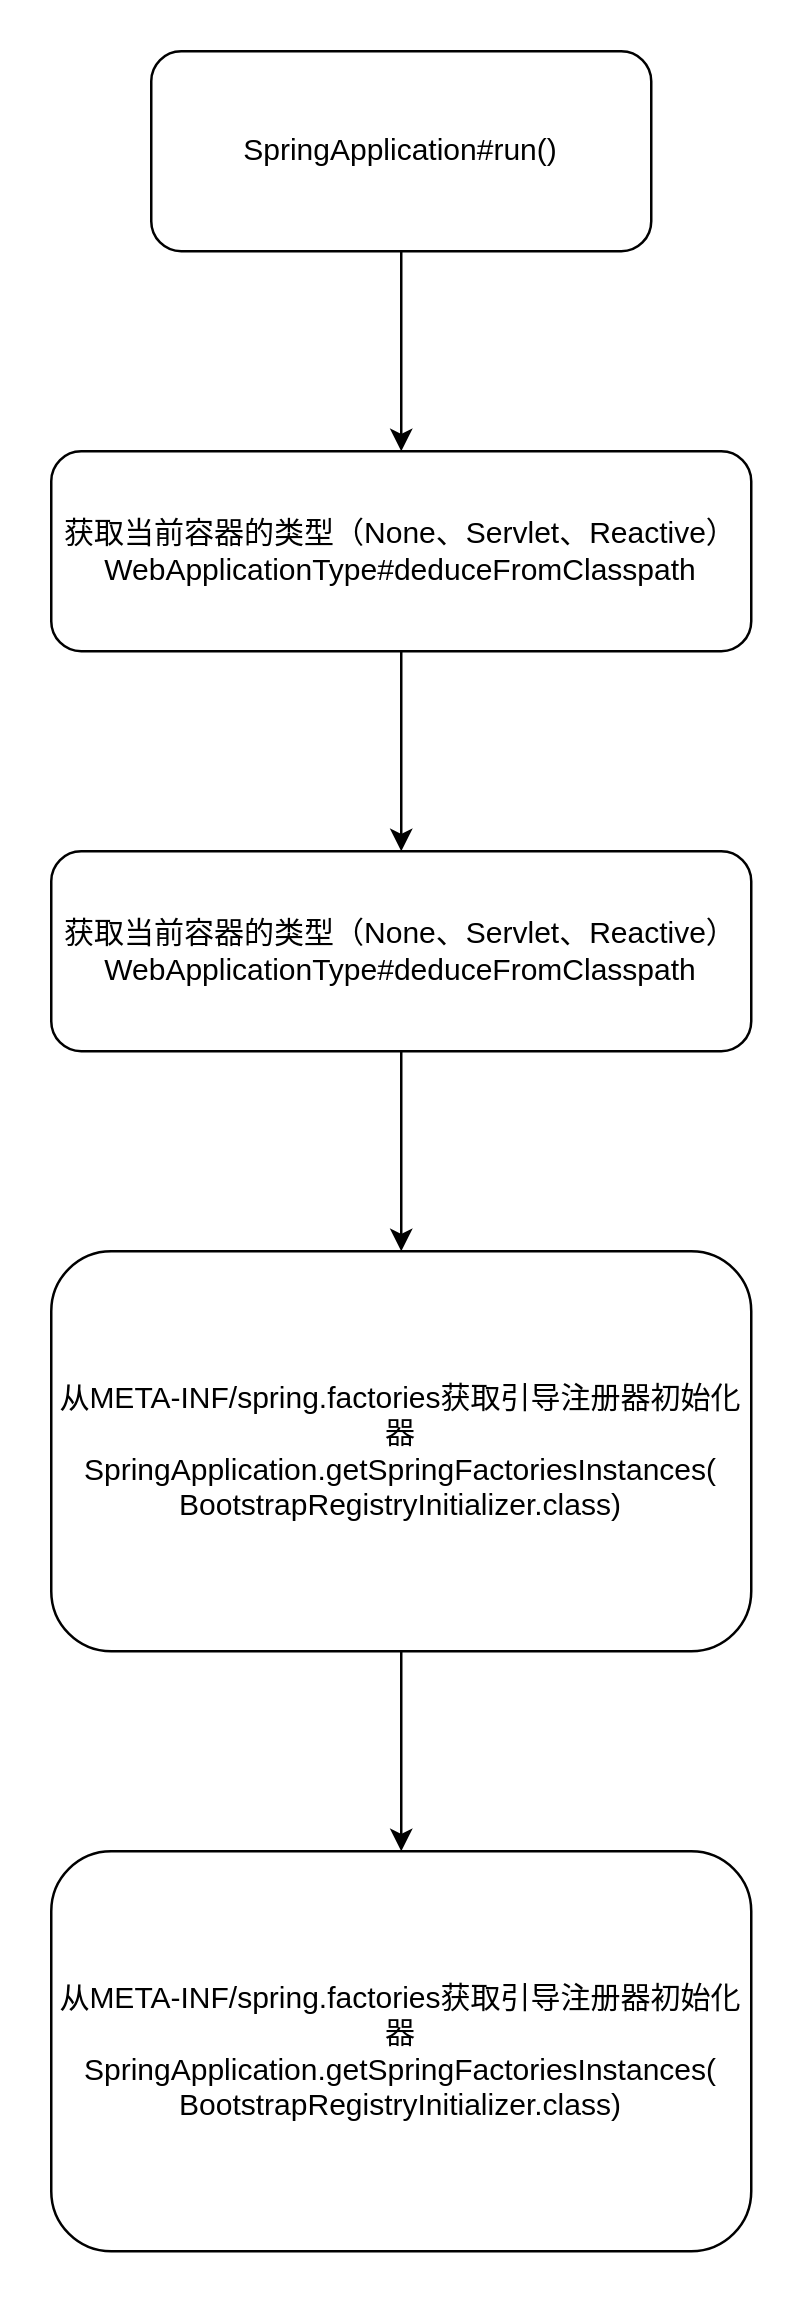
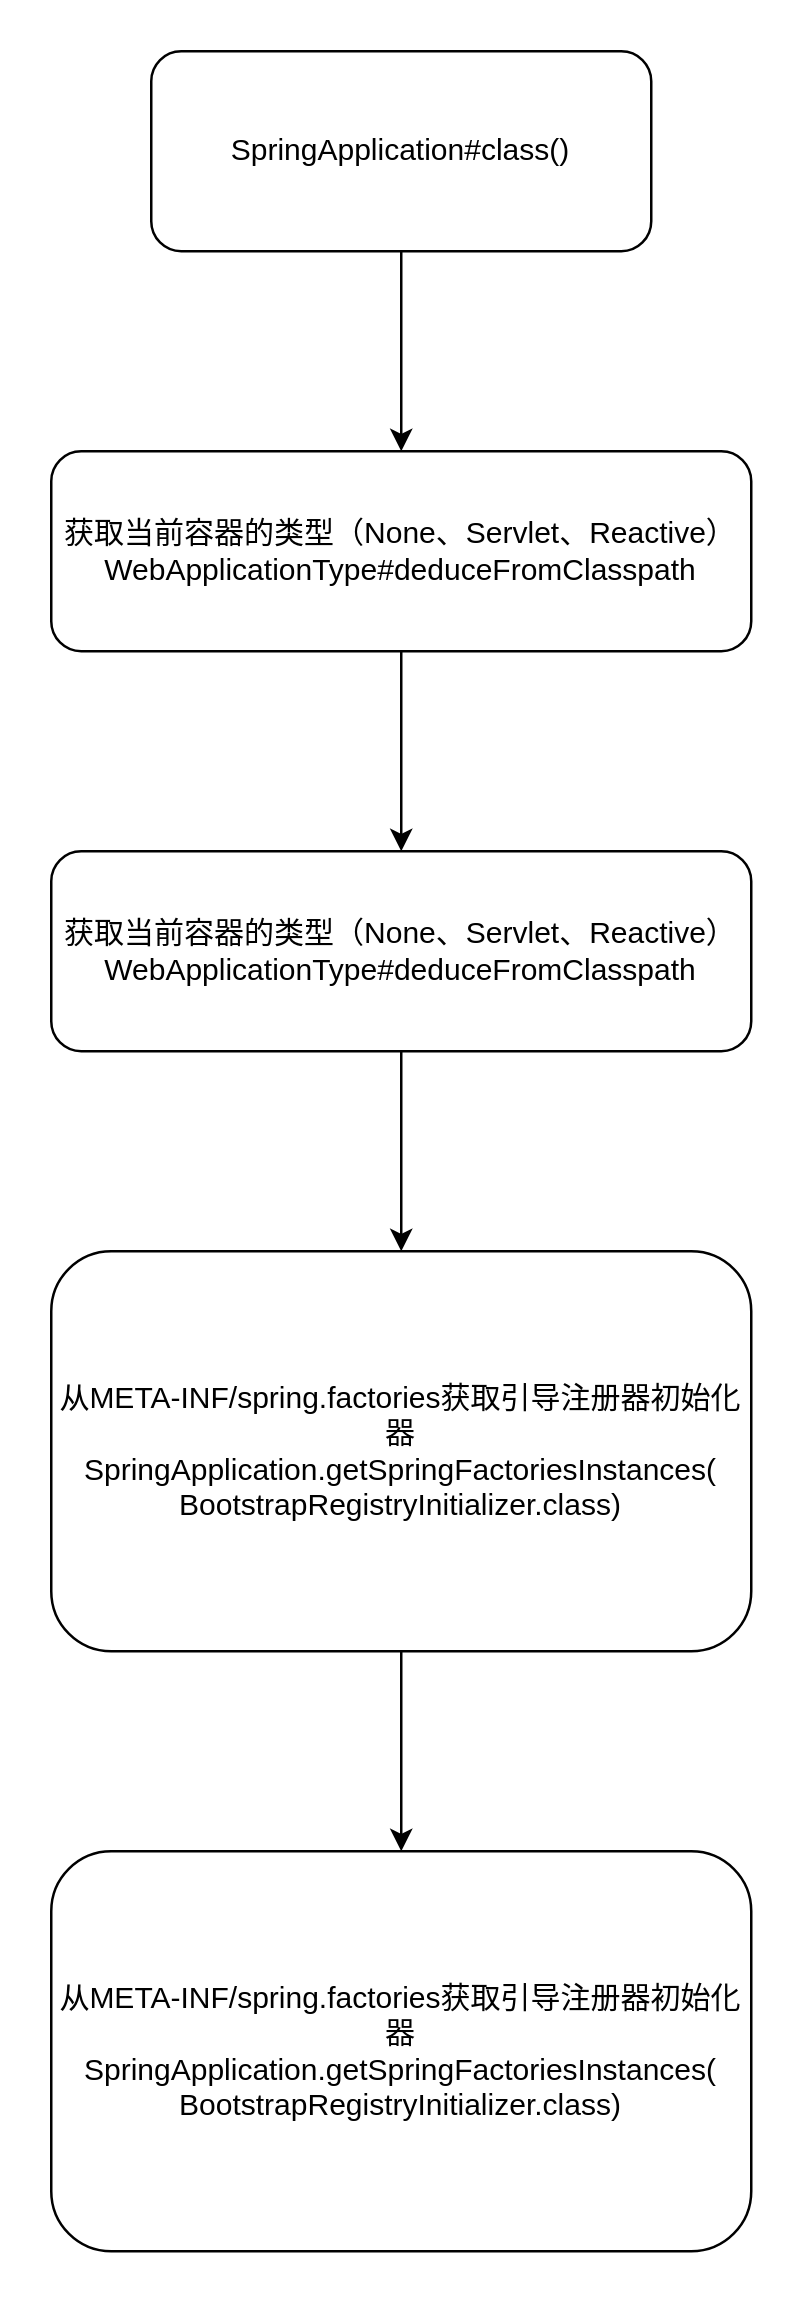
node "SpringApplication#run()": label "SpringApplication#run()" -> "SpringApplication#class()"
